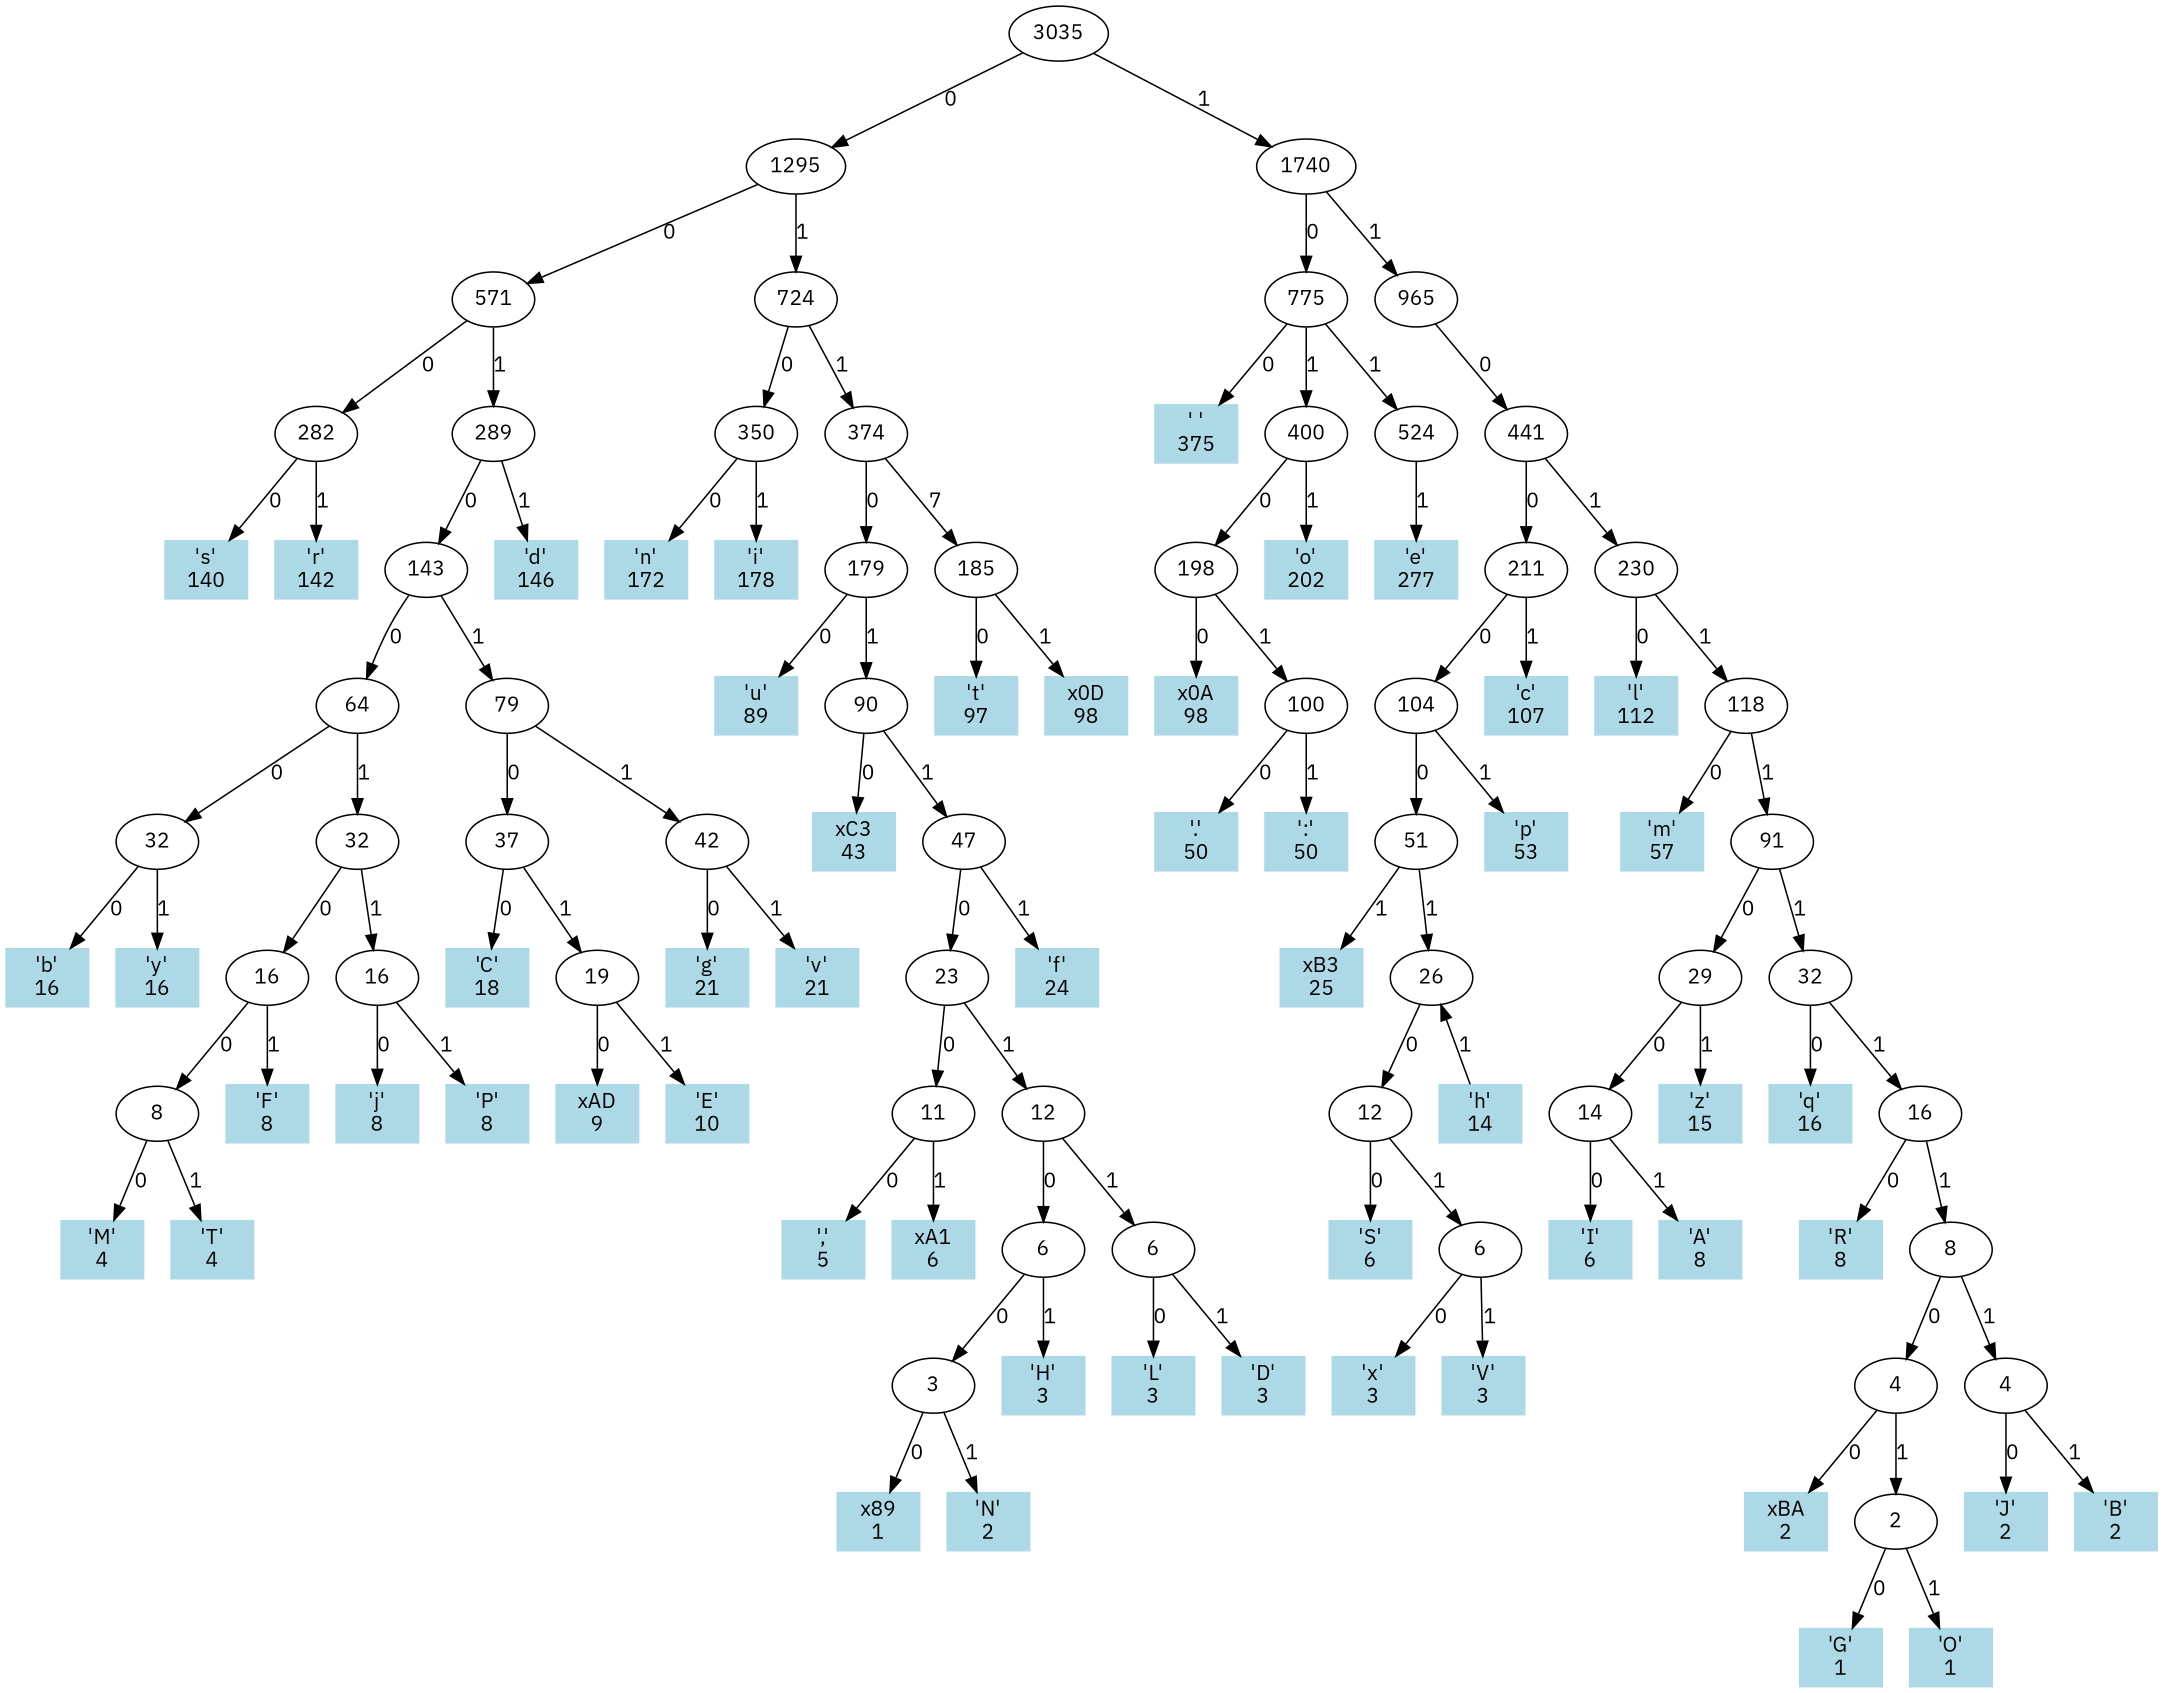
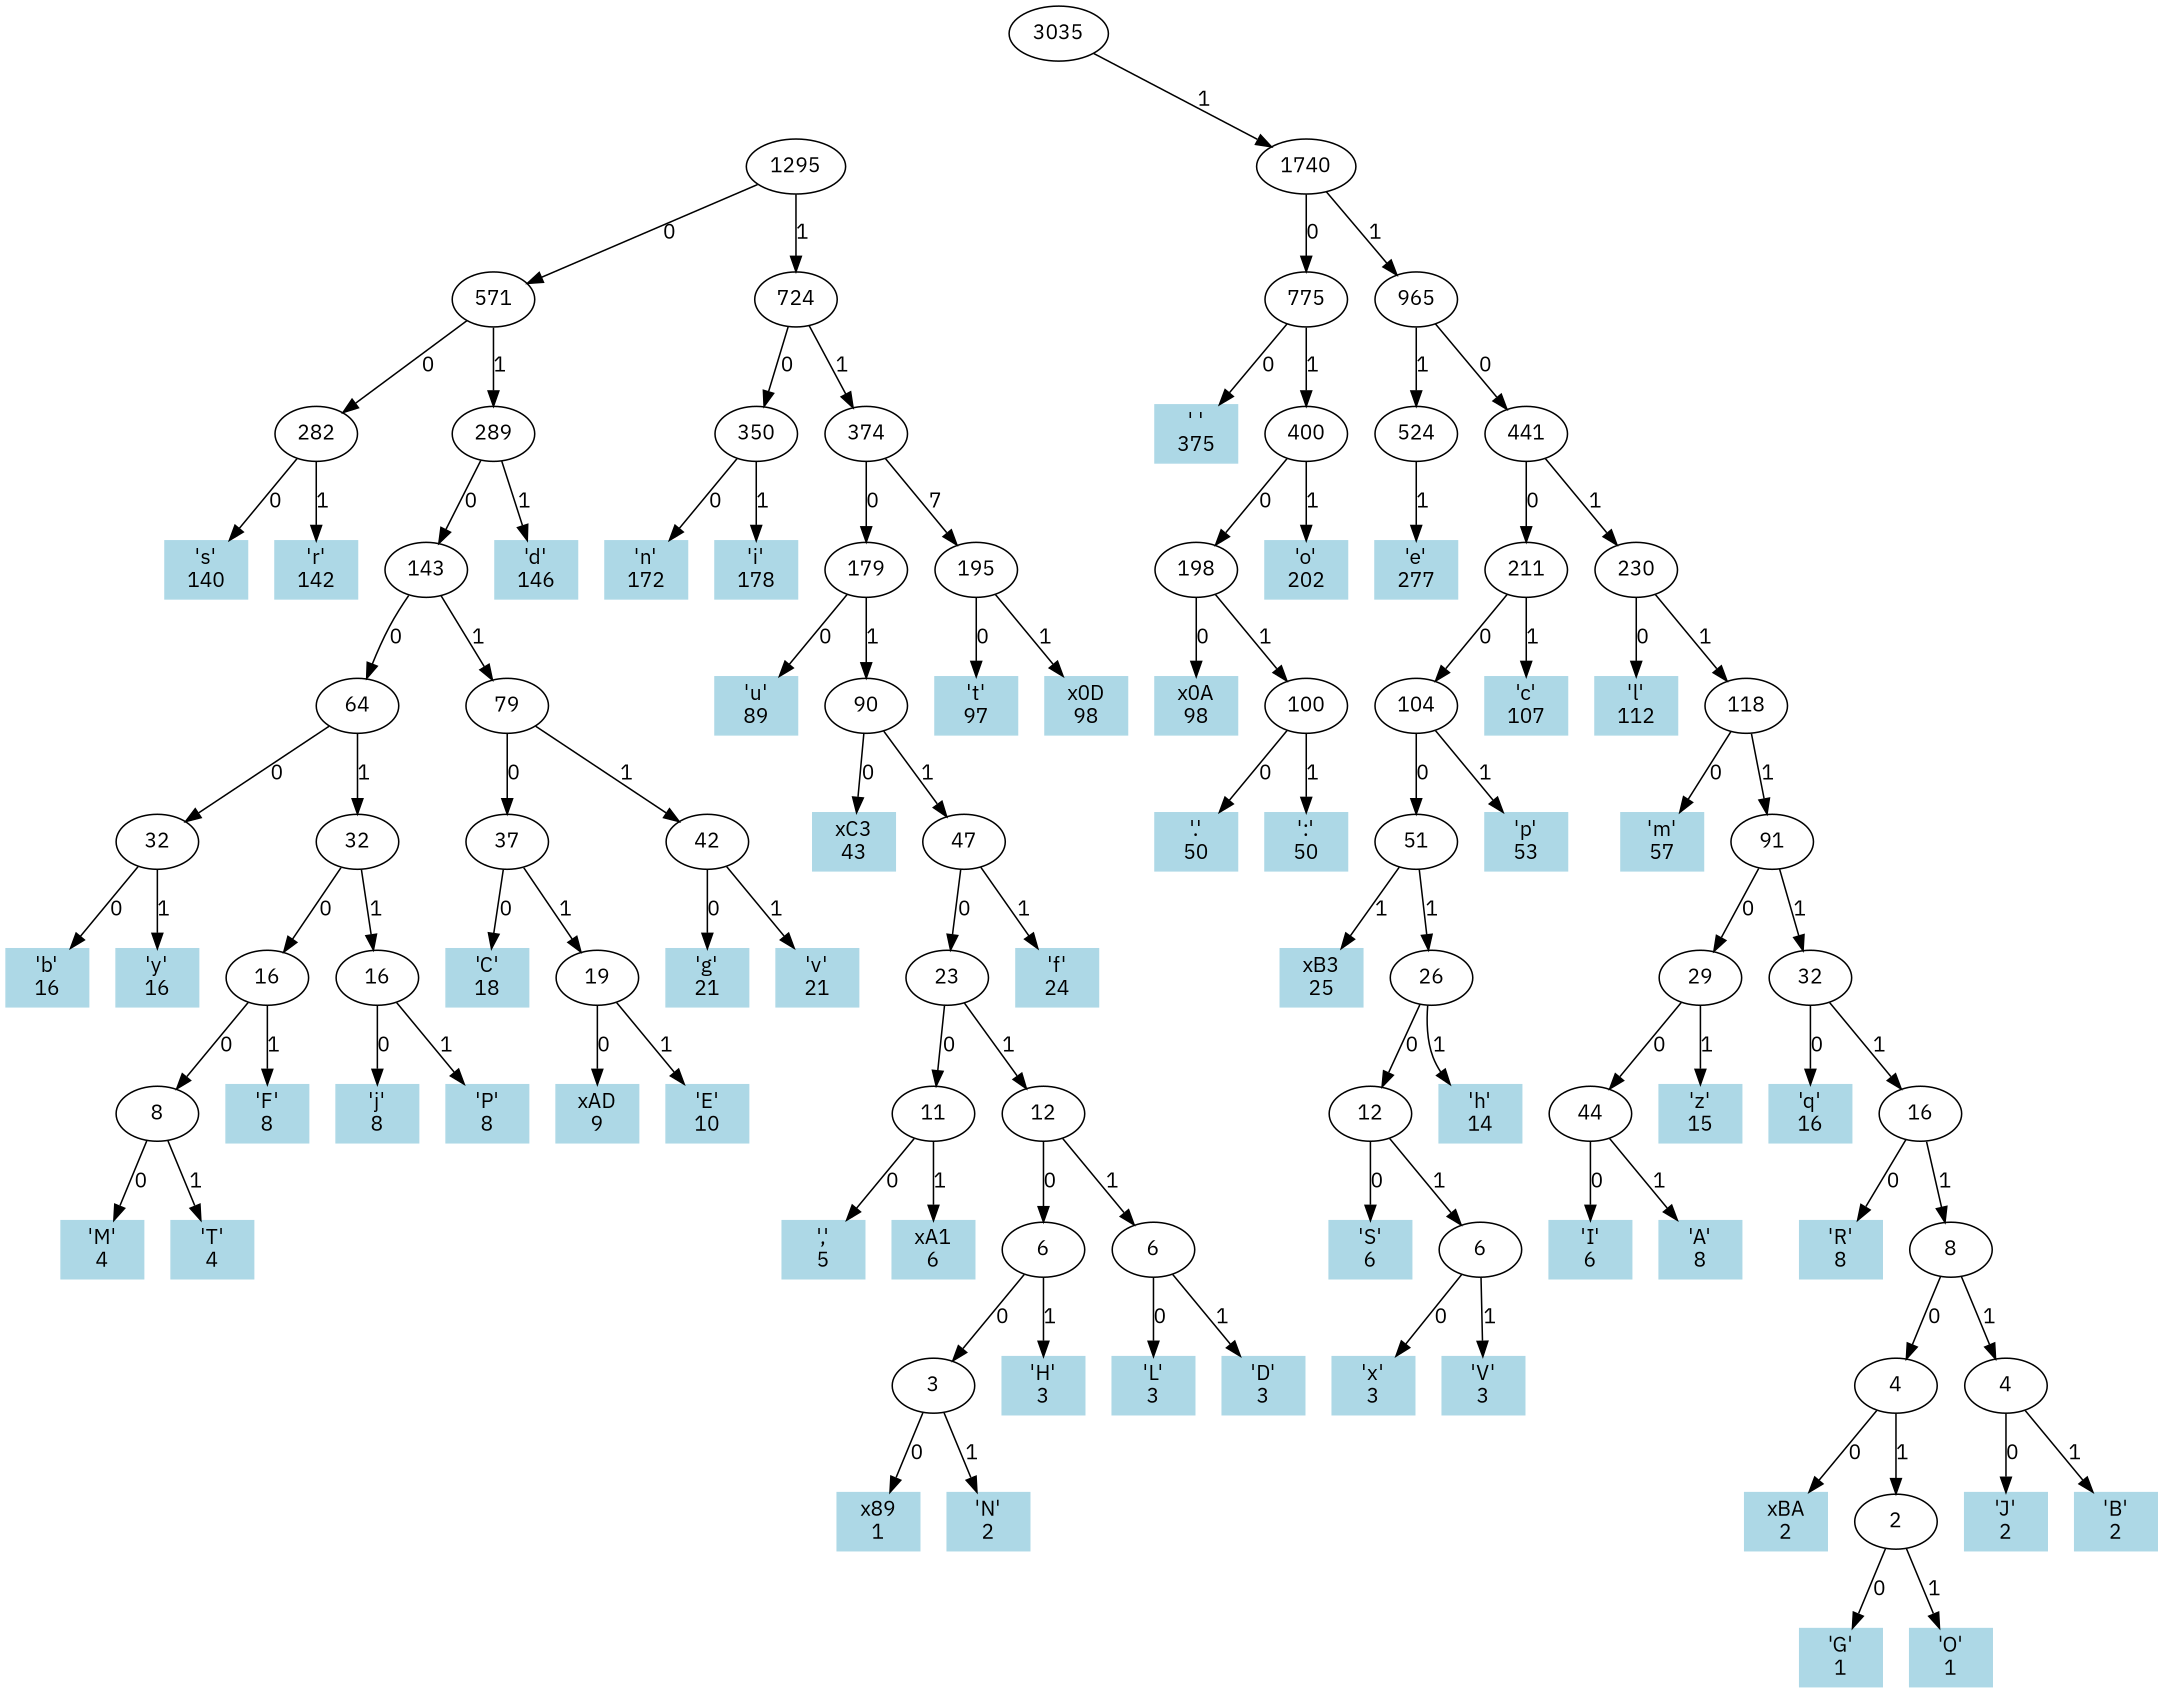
edge "3035" -> "1295": removed, label "0"
edge "775" -> "524": now "965" -> "524"
node "185": label "185" -> "195"
edge "'h' 14" -> "26": reversed
node "14": label "14" -> "44"
